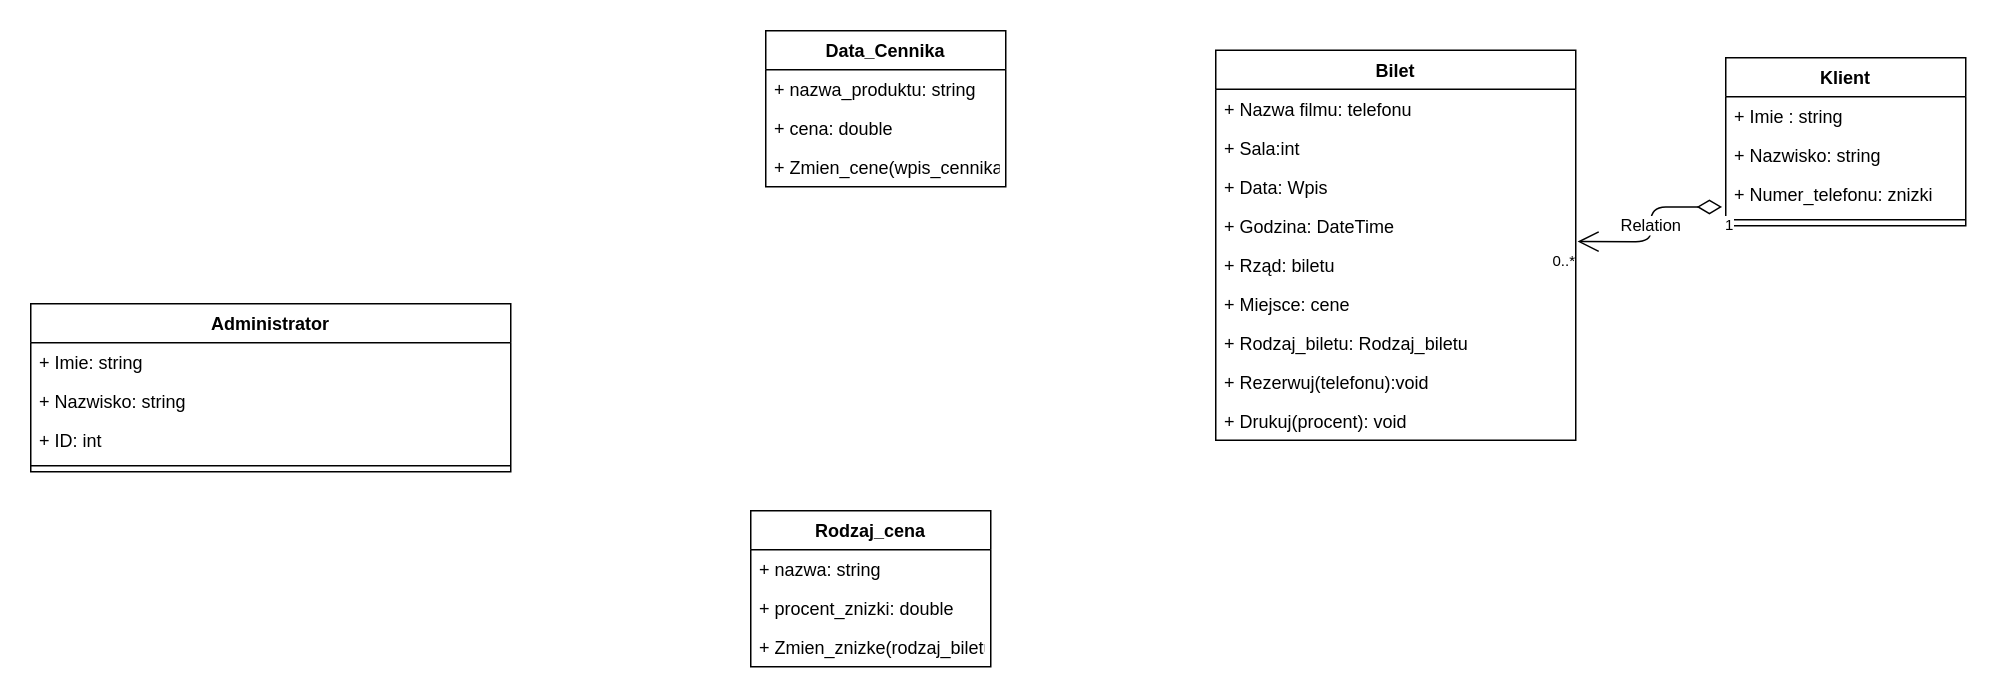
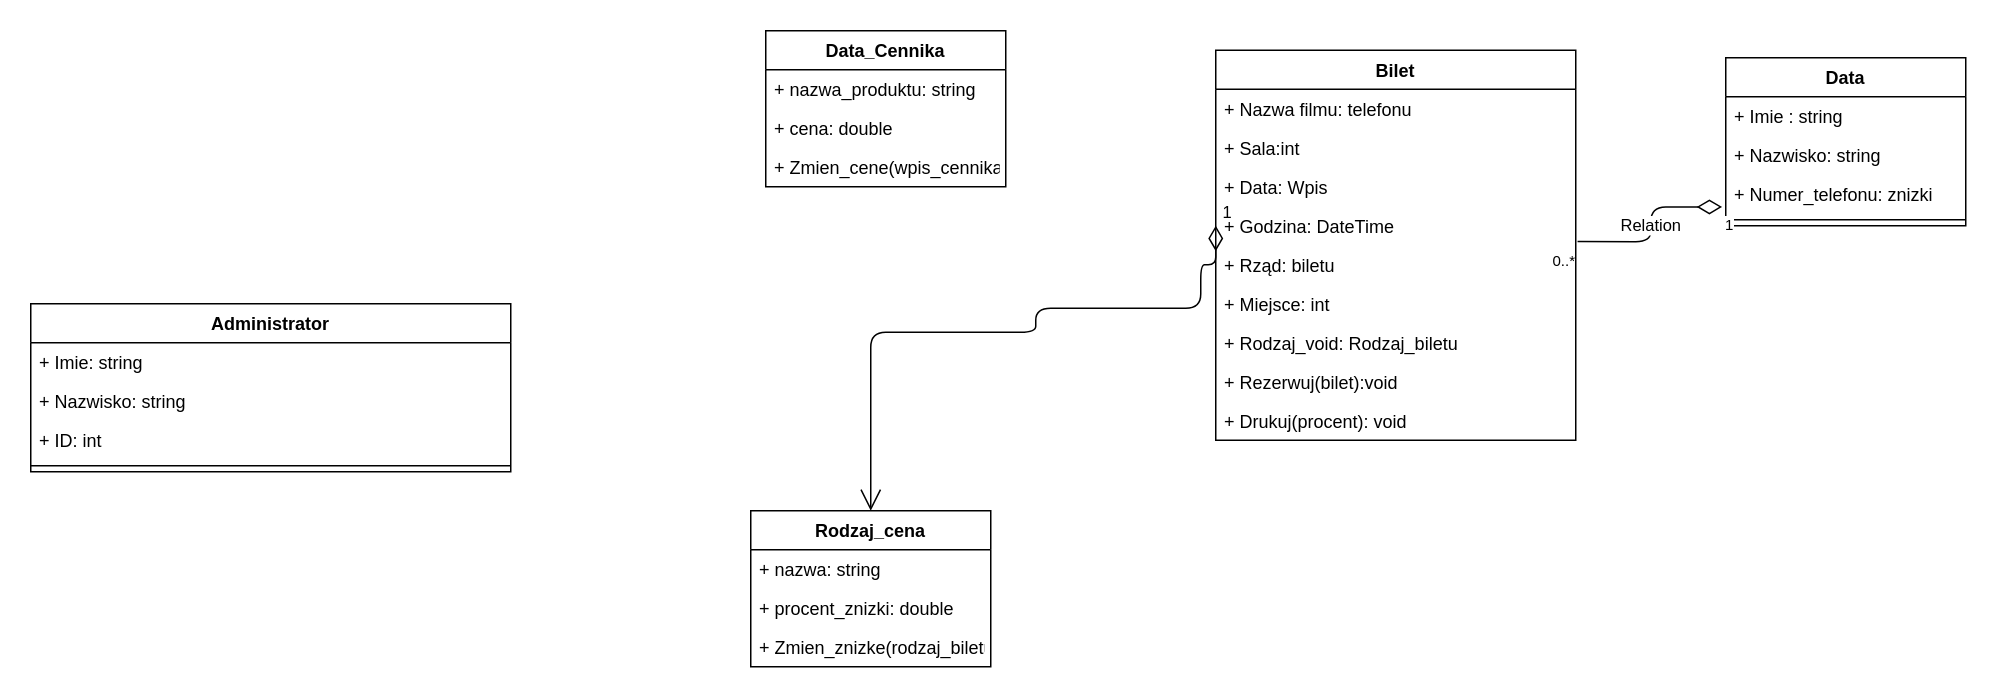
node "Klient": label "Klient" -> "Data"
edge "+ Numer_telefonu: znizki" -- "+ Rząd: biletu": arrowhead open -> none
node "+ Miejsce: cene": label "+ Miejsce: cene" -> "+ Miejsce: int"
edge "+ Godzina: DateTime" -- "Rodzaj_cena": added, label "1"
node "+ Rodzaj_biletu: Rodzaj_biletu": label "+ Rodzaj_biletu: Rodzaj_biletu" -> "+ Rodzaj_void: Rodzaj_biletu"
node "+ Rezerwuj(telefonu):void": label "+ Rezerwuj(telefonu):void" -> "+ Rezerwuj(bilet):void"
